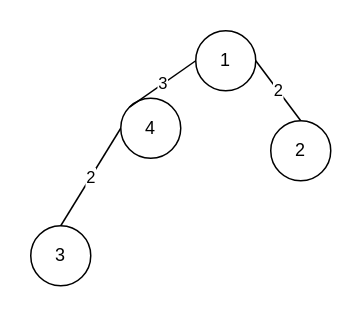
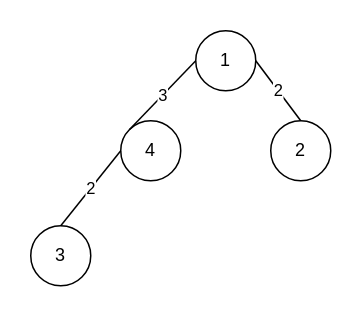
node "4": moved (151, 128) -> (151, 151)
